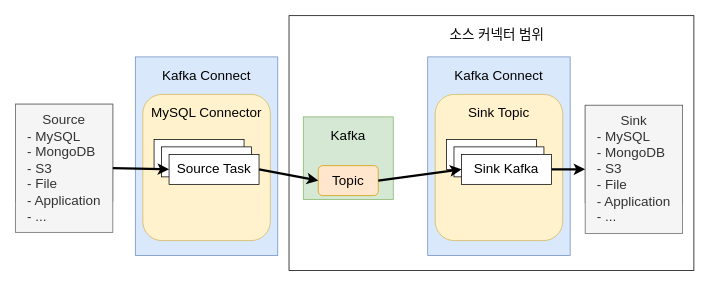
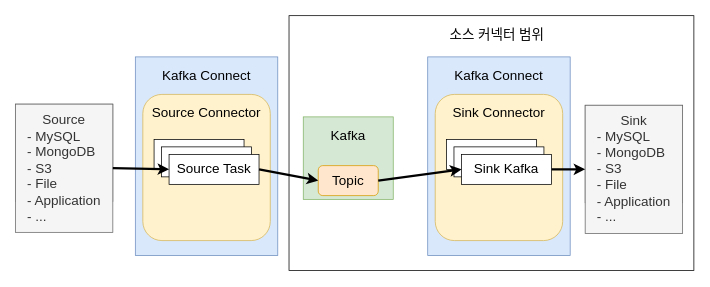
node "MySQL Connector": label "MySQL Connector" -> "Source Connector"
node "Sink Topic": label "Sink Topic" -> "Sink Connector"
